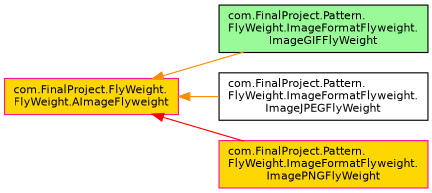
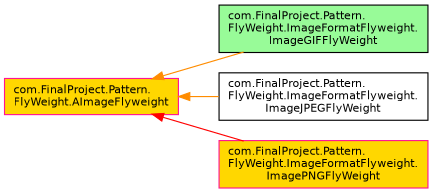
node "com.FinalProject.FlyWeight. FlyWeight.AImageFlyweight": label "com.FinalProject.FlyWeight. FlyWeight.AImageFlyweight" -> "com.FinalProject.Pattern. FlyWeight.AImageFlyweight"
